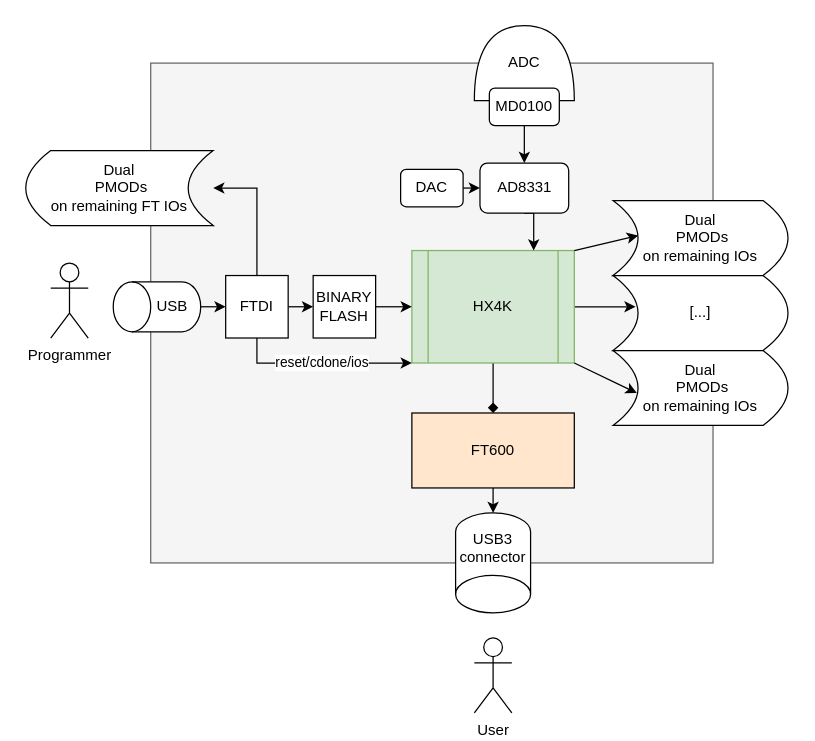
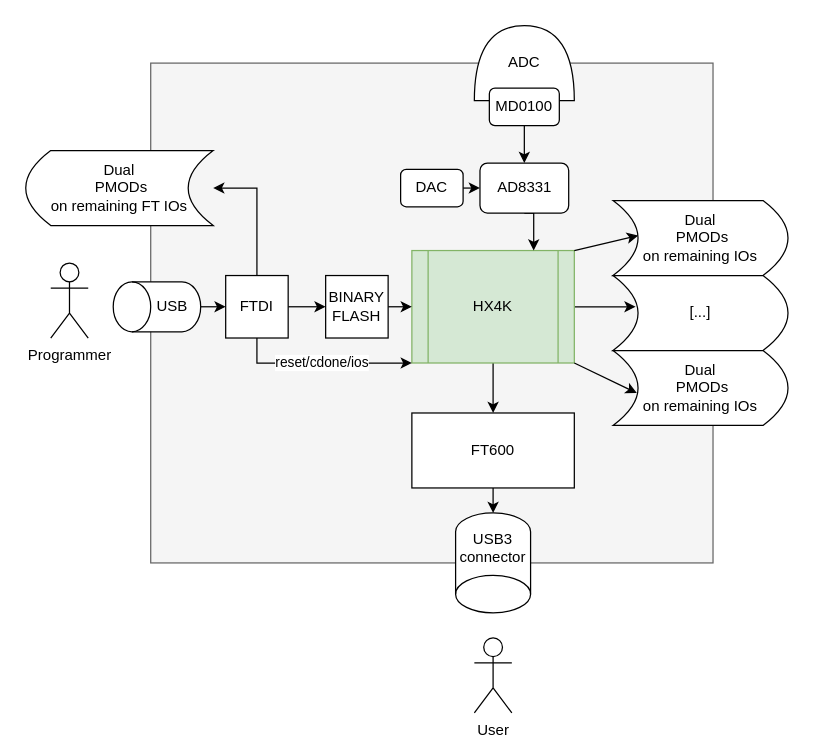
node "BINARY FLASH": moved (344, 307) -> (357, 307)
edge "HX4K" -> "FT600": arrowhead diamond -> classic
node "FT600": fillcolor #ffe6cc -> #ffffff
